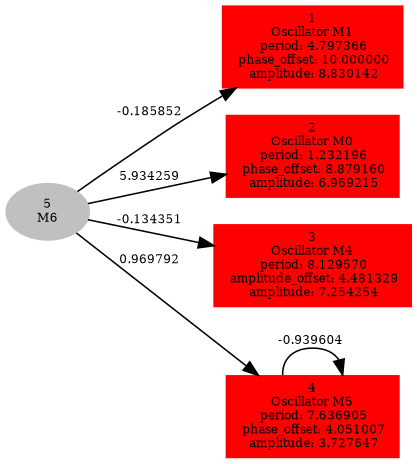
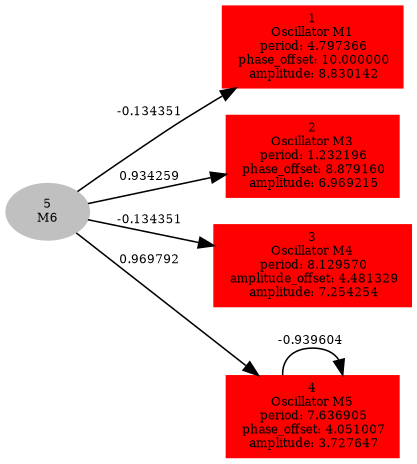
edge "5" -> "1": label "-0.185852 " -> "-0.134351 "
node "2": text "Oscillator M0" -> "Oscillator M3"
edge "5" -> "2": label "5.934259 " -> "0.934259 "
